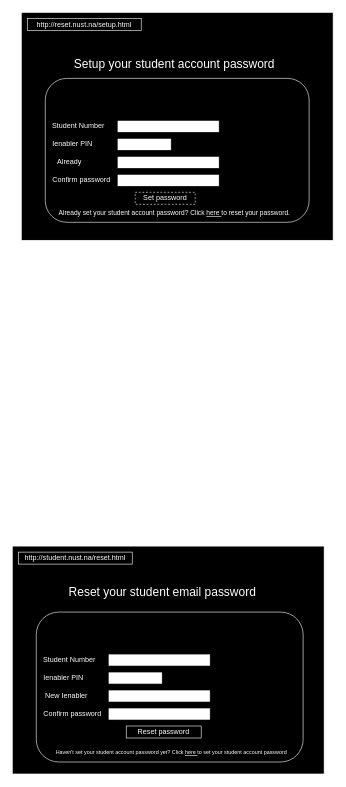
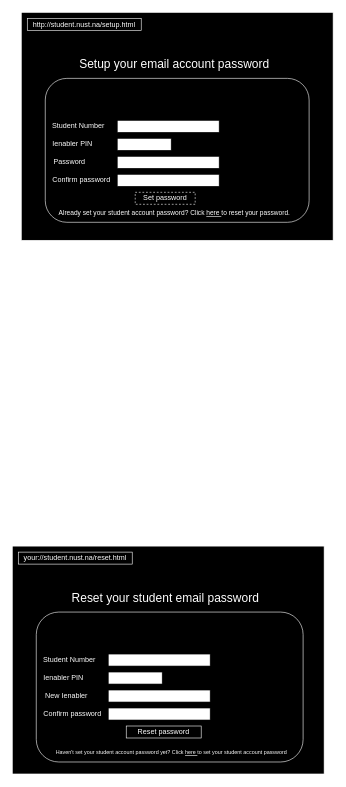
node "http://reset.nust.na/setup.html": label "http://reset.nust.na/setup.html" -> "http://student.nust.na/setup.html"
node "Setup your student account password": label "Setup your student account password" -> "Setup your email account password"
node "Already": label "Already" -> "Password"
node "http://student.nust.na/reset.html": label "http://student.nust.na/reset.html" -> "your://student.nust.na/reset.html"
node "Reset your student email password": moved (162, 591) -> (165, 597)
